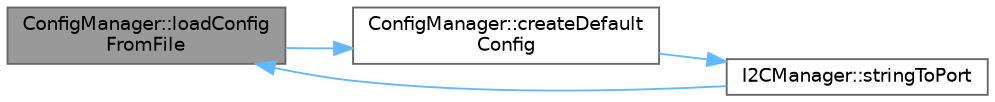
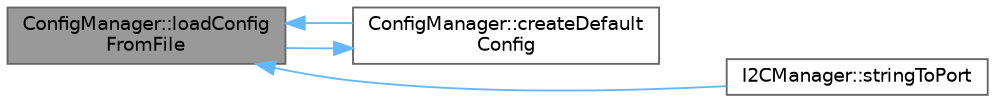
edge "ConfigManager::createDefault Config" -> "I2CManager::stringToPort": now "ConfigManager::createDefault Config" -> "ConfigManager::loadConfig FromFile"
